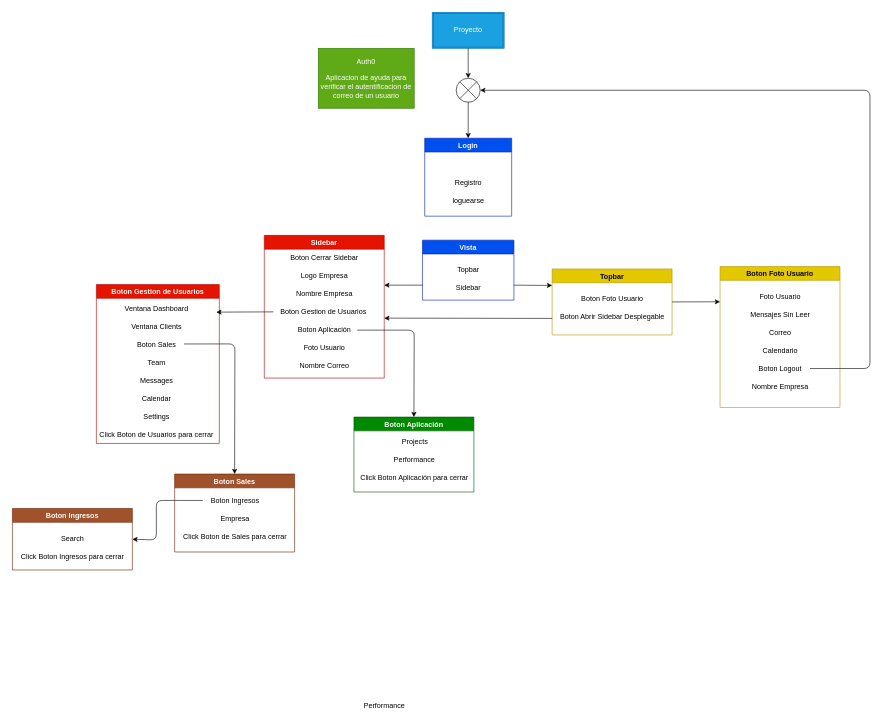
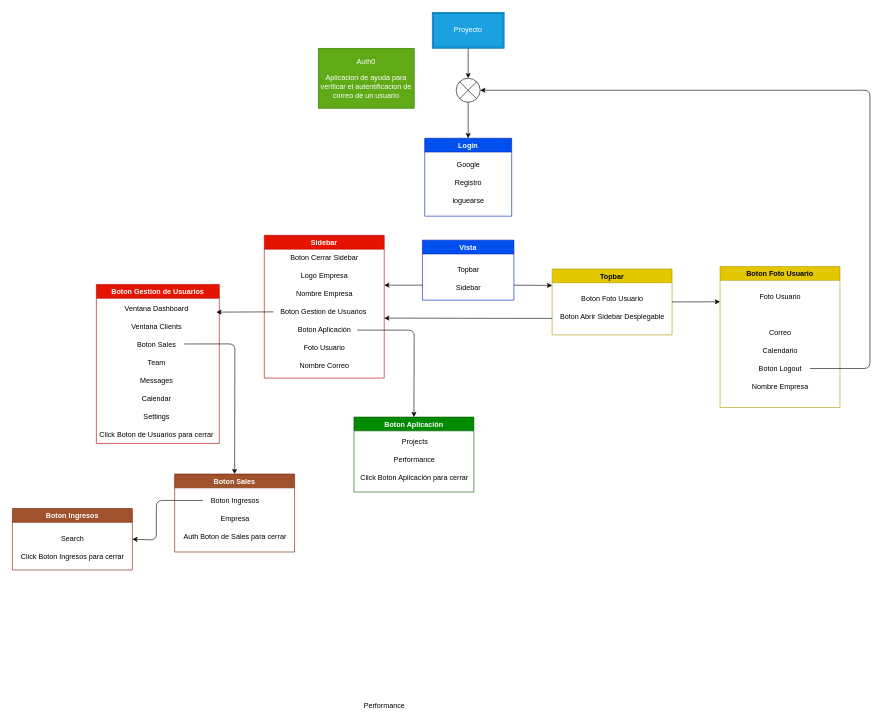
node "Google": added
node "Mensajes Sin Leer": removed
node "Click Boton de Sales para cerrar": label "Click Boton de Sales para cerrar" -> "Auth Boton de Sales para cerrar"
